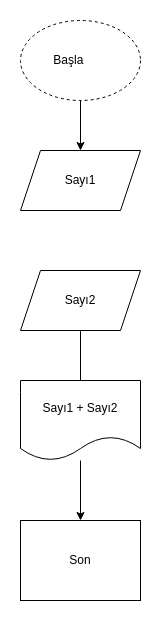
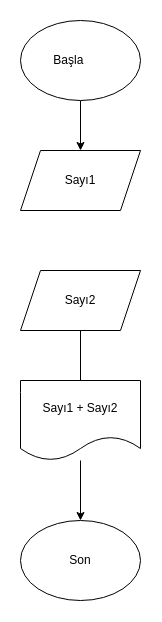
node "Başla": style dashed -> solid
node "Son": shape rectangle -> ellipse
